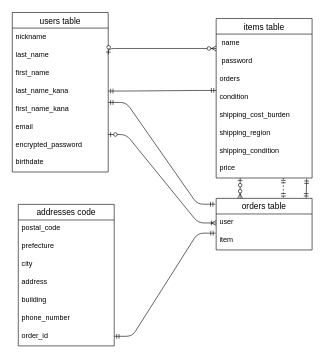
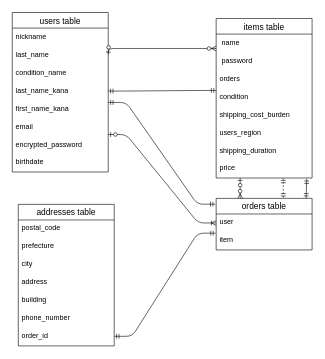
node "first_name": label "first_name" -> "condition_name"
node "shipping_region": label "shipping_region" -> "users_region"
node "shipping_condition": label "shipping_condition" -> "shipping_duration"
node "addresses code": label "addresses code" -> "addresses table"
